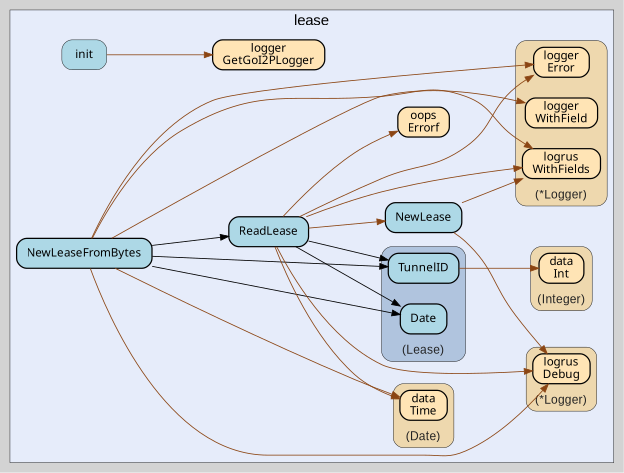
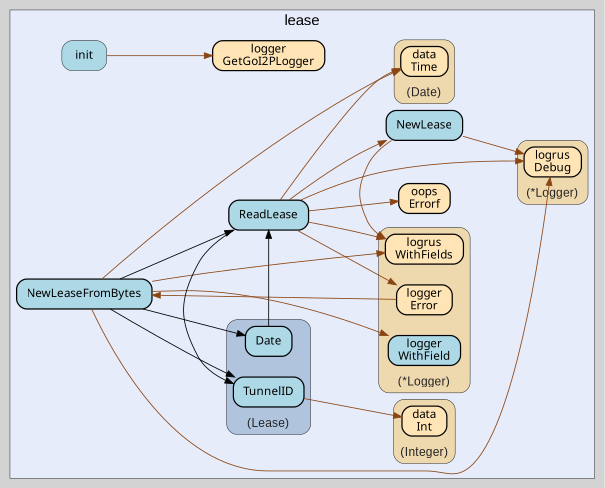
edge "NewLeaseFromBytes" -> "logger Error": reversed
node "logger WithField": fillcolor moccasin -> lightblue
edge "ReadLease" -> "Date": reversed
